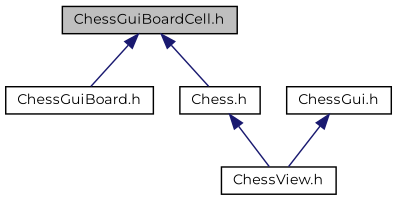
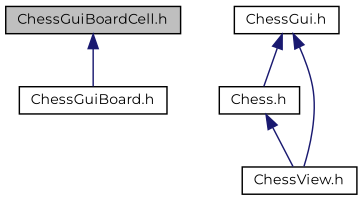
edge "Chess.h" -> "ChessGuiBoardCell.h": now "Chess.h" -> "ChessGui.h"
